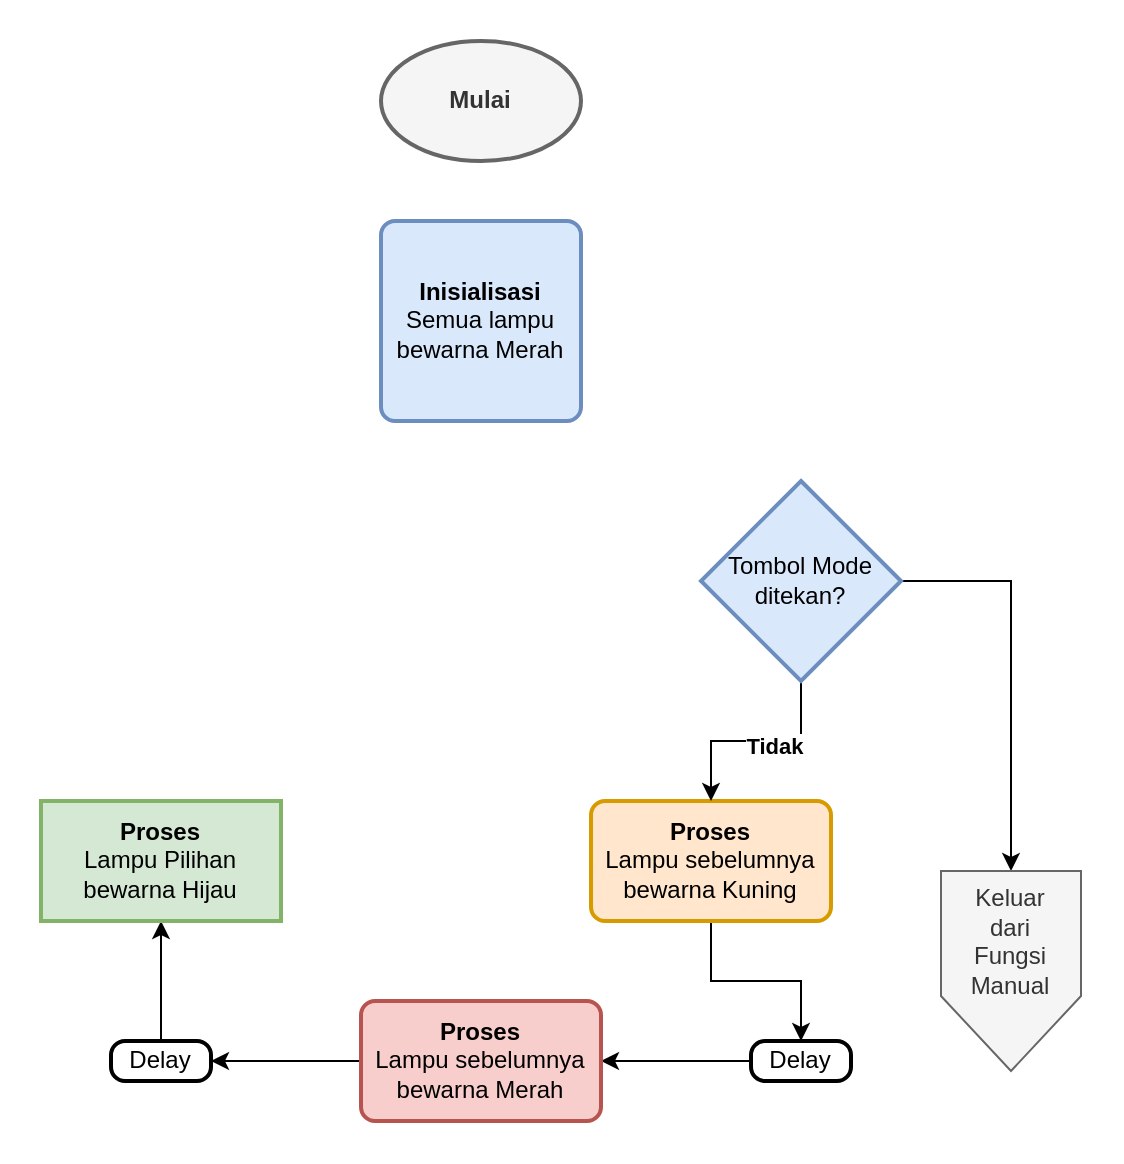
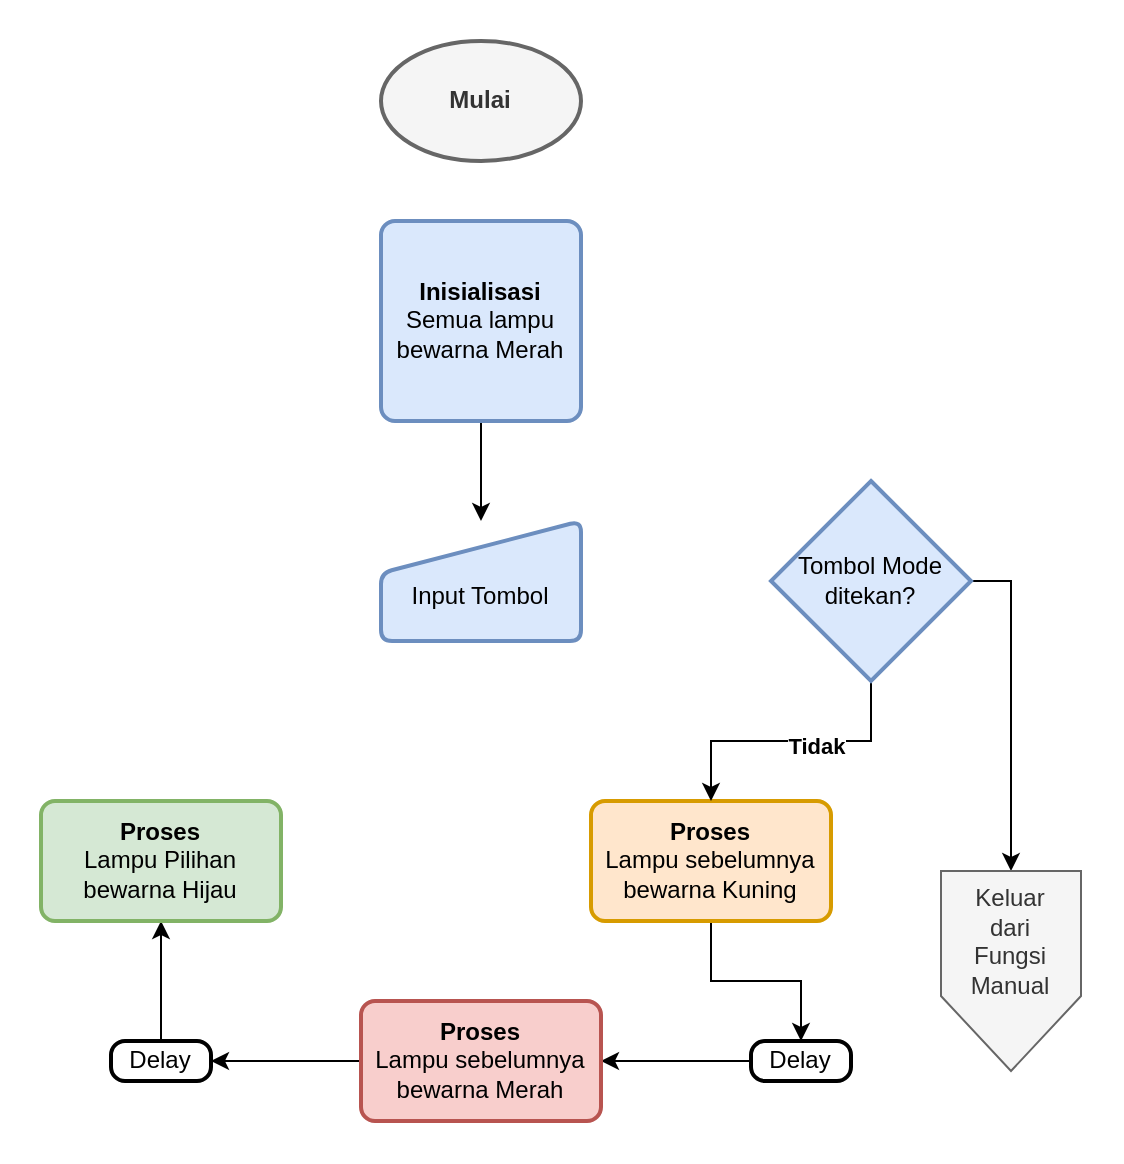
edge "Inisialisasi Semua lampu bewarna Merah" -> "Input Tombol": added
node "Input Tombol": added
node "Tombol Mode ditekan?": moved (801, 581) -> (871, 581)
node "Proses Lampu Pilihan bewarna Hijau": shape rectangle -> rounded rectangle
